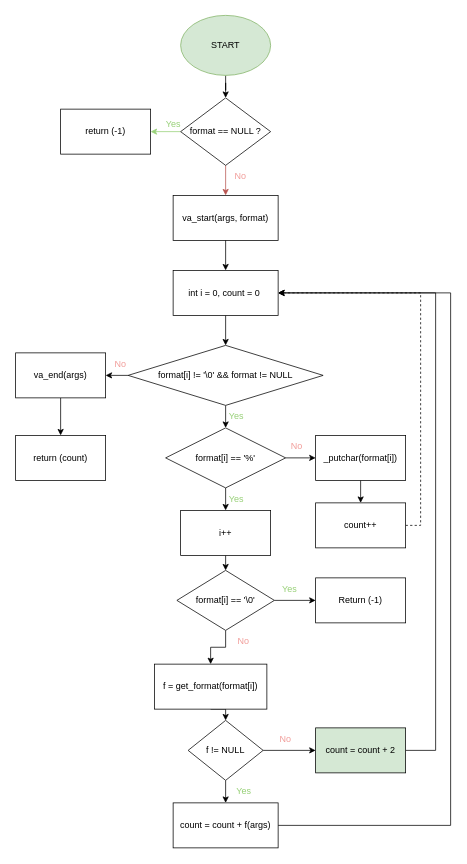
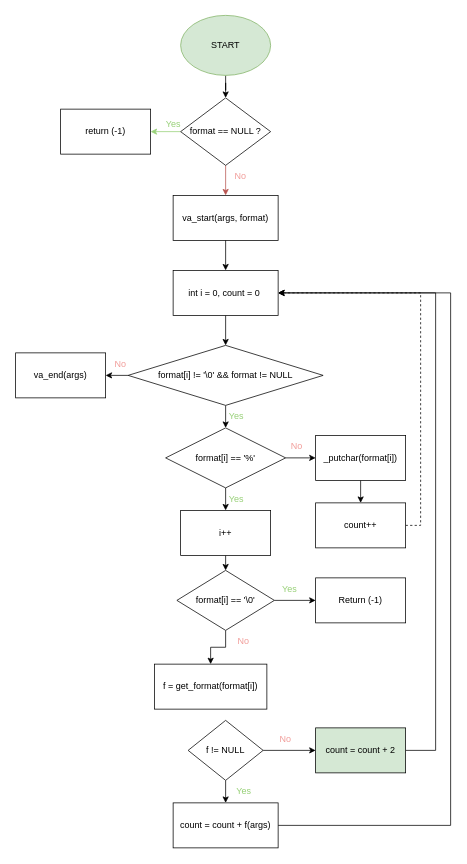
edge "va_end(args)" -> "return (count)": removed
node "return (count)": removed
edge "f = get_format(format[i])" -> "f != NULL": removed
